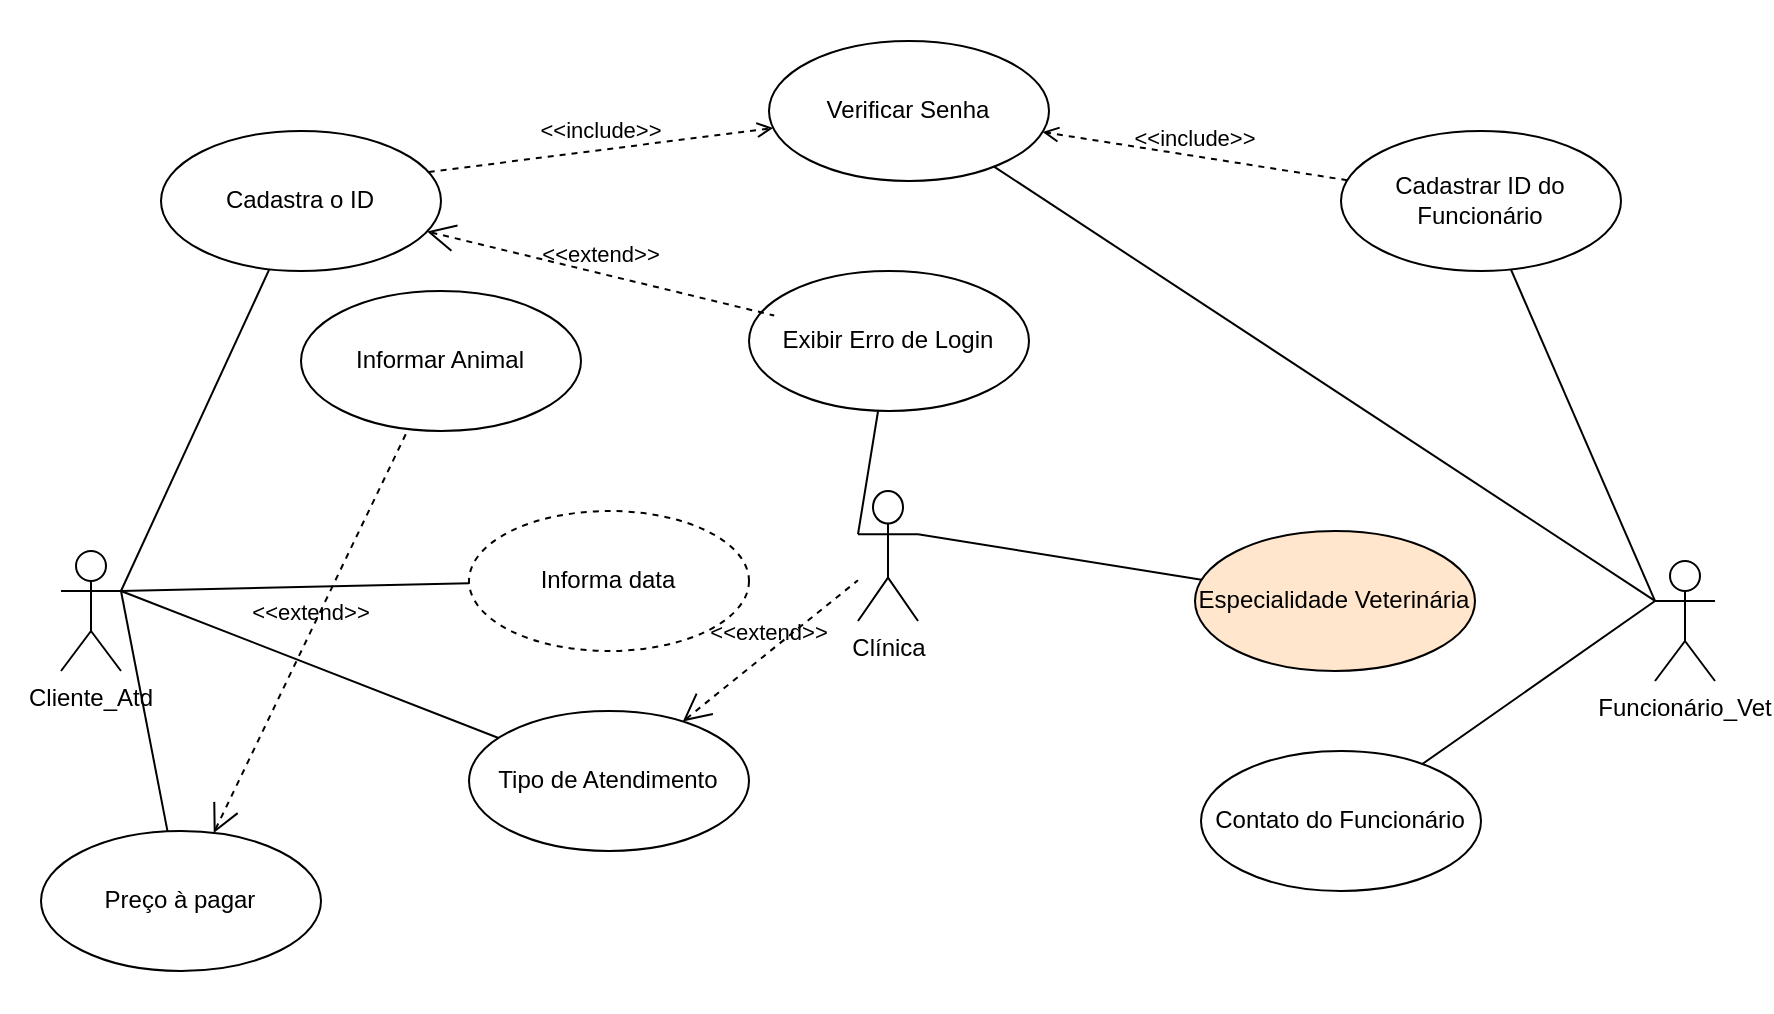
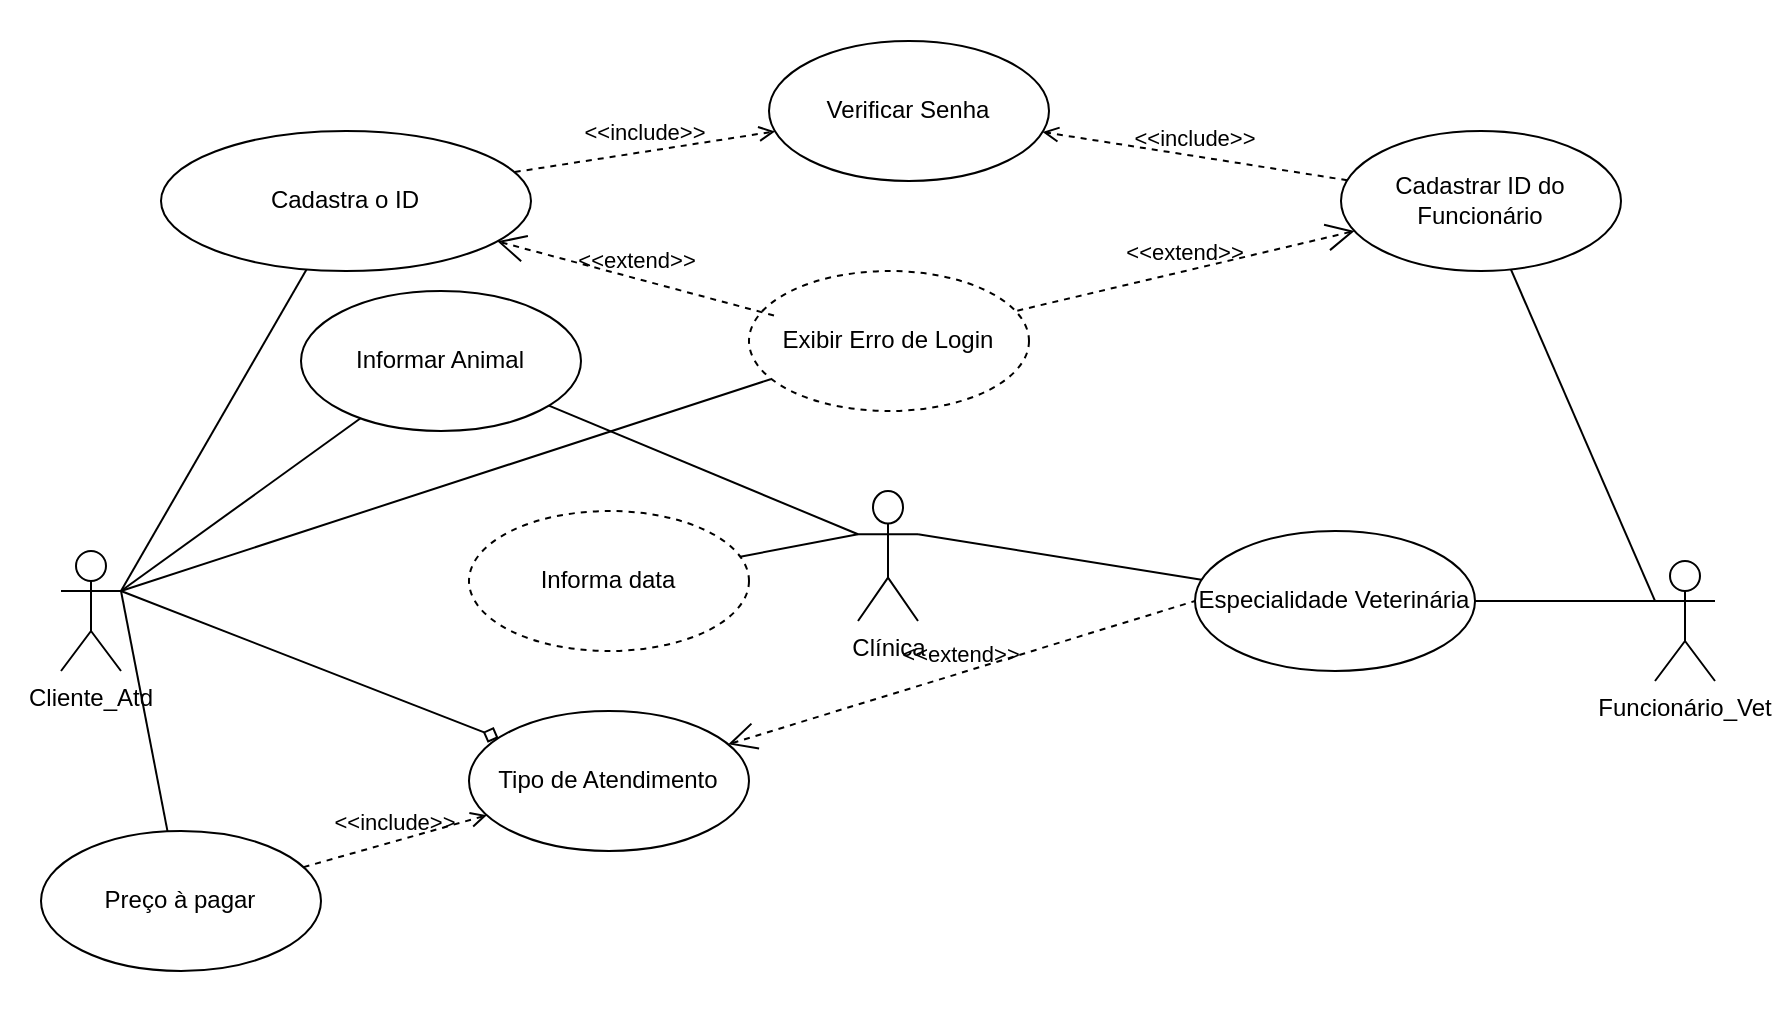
node "Cadastra o ID": size 280x140 -> 370x140
edge "Exibir Erro de Login" -> "Cadastrar ID do Funcionário": added, label "<<extend>>"
node "Exibir Erro de Login": style solid -> dashed
edge "Verificar Senha" -- "Funcionário_Vet": now "Especialidade Veterinária" -- "Funcionário_Vet"
edge "Exibir Erro de Login" -- "Clínica": now "Informa data" -- "Clínica"
edge "Informar Animal" -- "Clínica": added
edge "Informar Animal" -- "Cliente_Atd": added
edge "Informa data" -- "Cliente_Atd": now "Exibir Erro de Login" -- "Cliente_Atd"
node "Especialidade Veterinária": fillcolor #ffe6cc -> #ffffff
edge "Clínica" -> "Tipo de Atendimento": now "Especialidade Veterinária" -> "Tipo de Atendimento"
edge "Informar Animal" -> "Preço à pagar": removed, label "<<extend>>"
edge "Funcionário_Vet" -- "Contato do Funcionário": removed
edge "Cliente_Atd" -- "Tipo de Atendimento": arrowhead none -> diamond
node "Contato do Funcionário": removed
edge "Preço à pagar" -> "Tipo de Atendimento": added, label "<<include>>"
